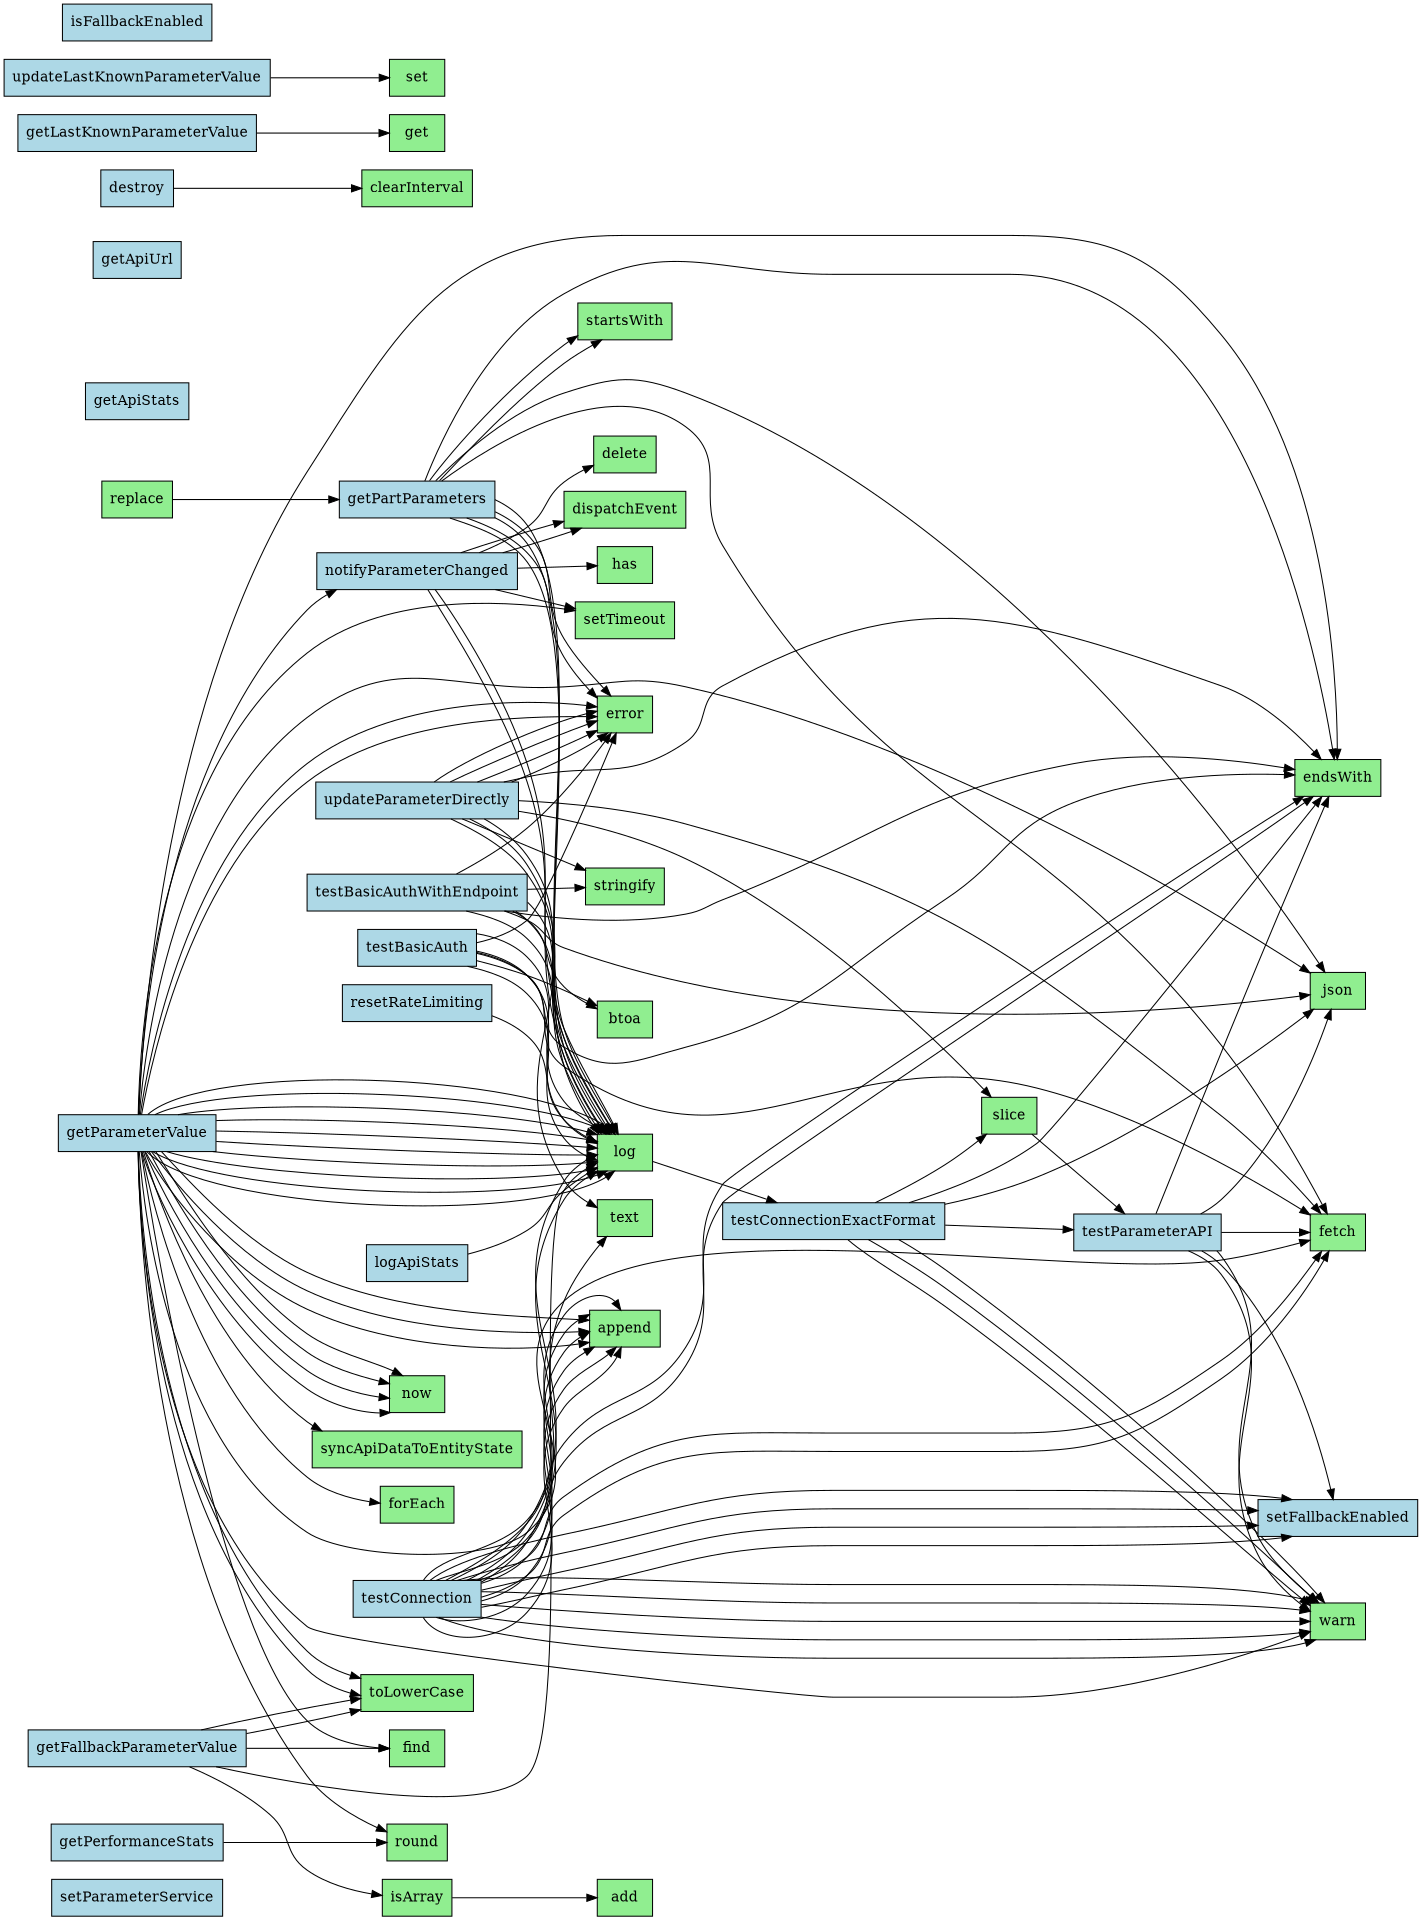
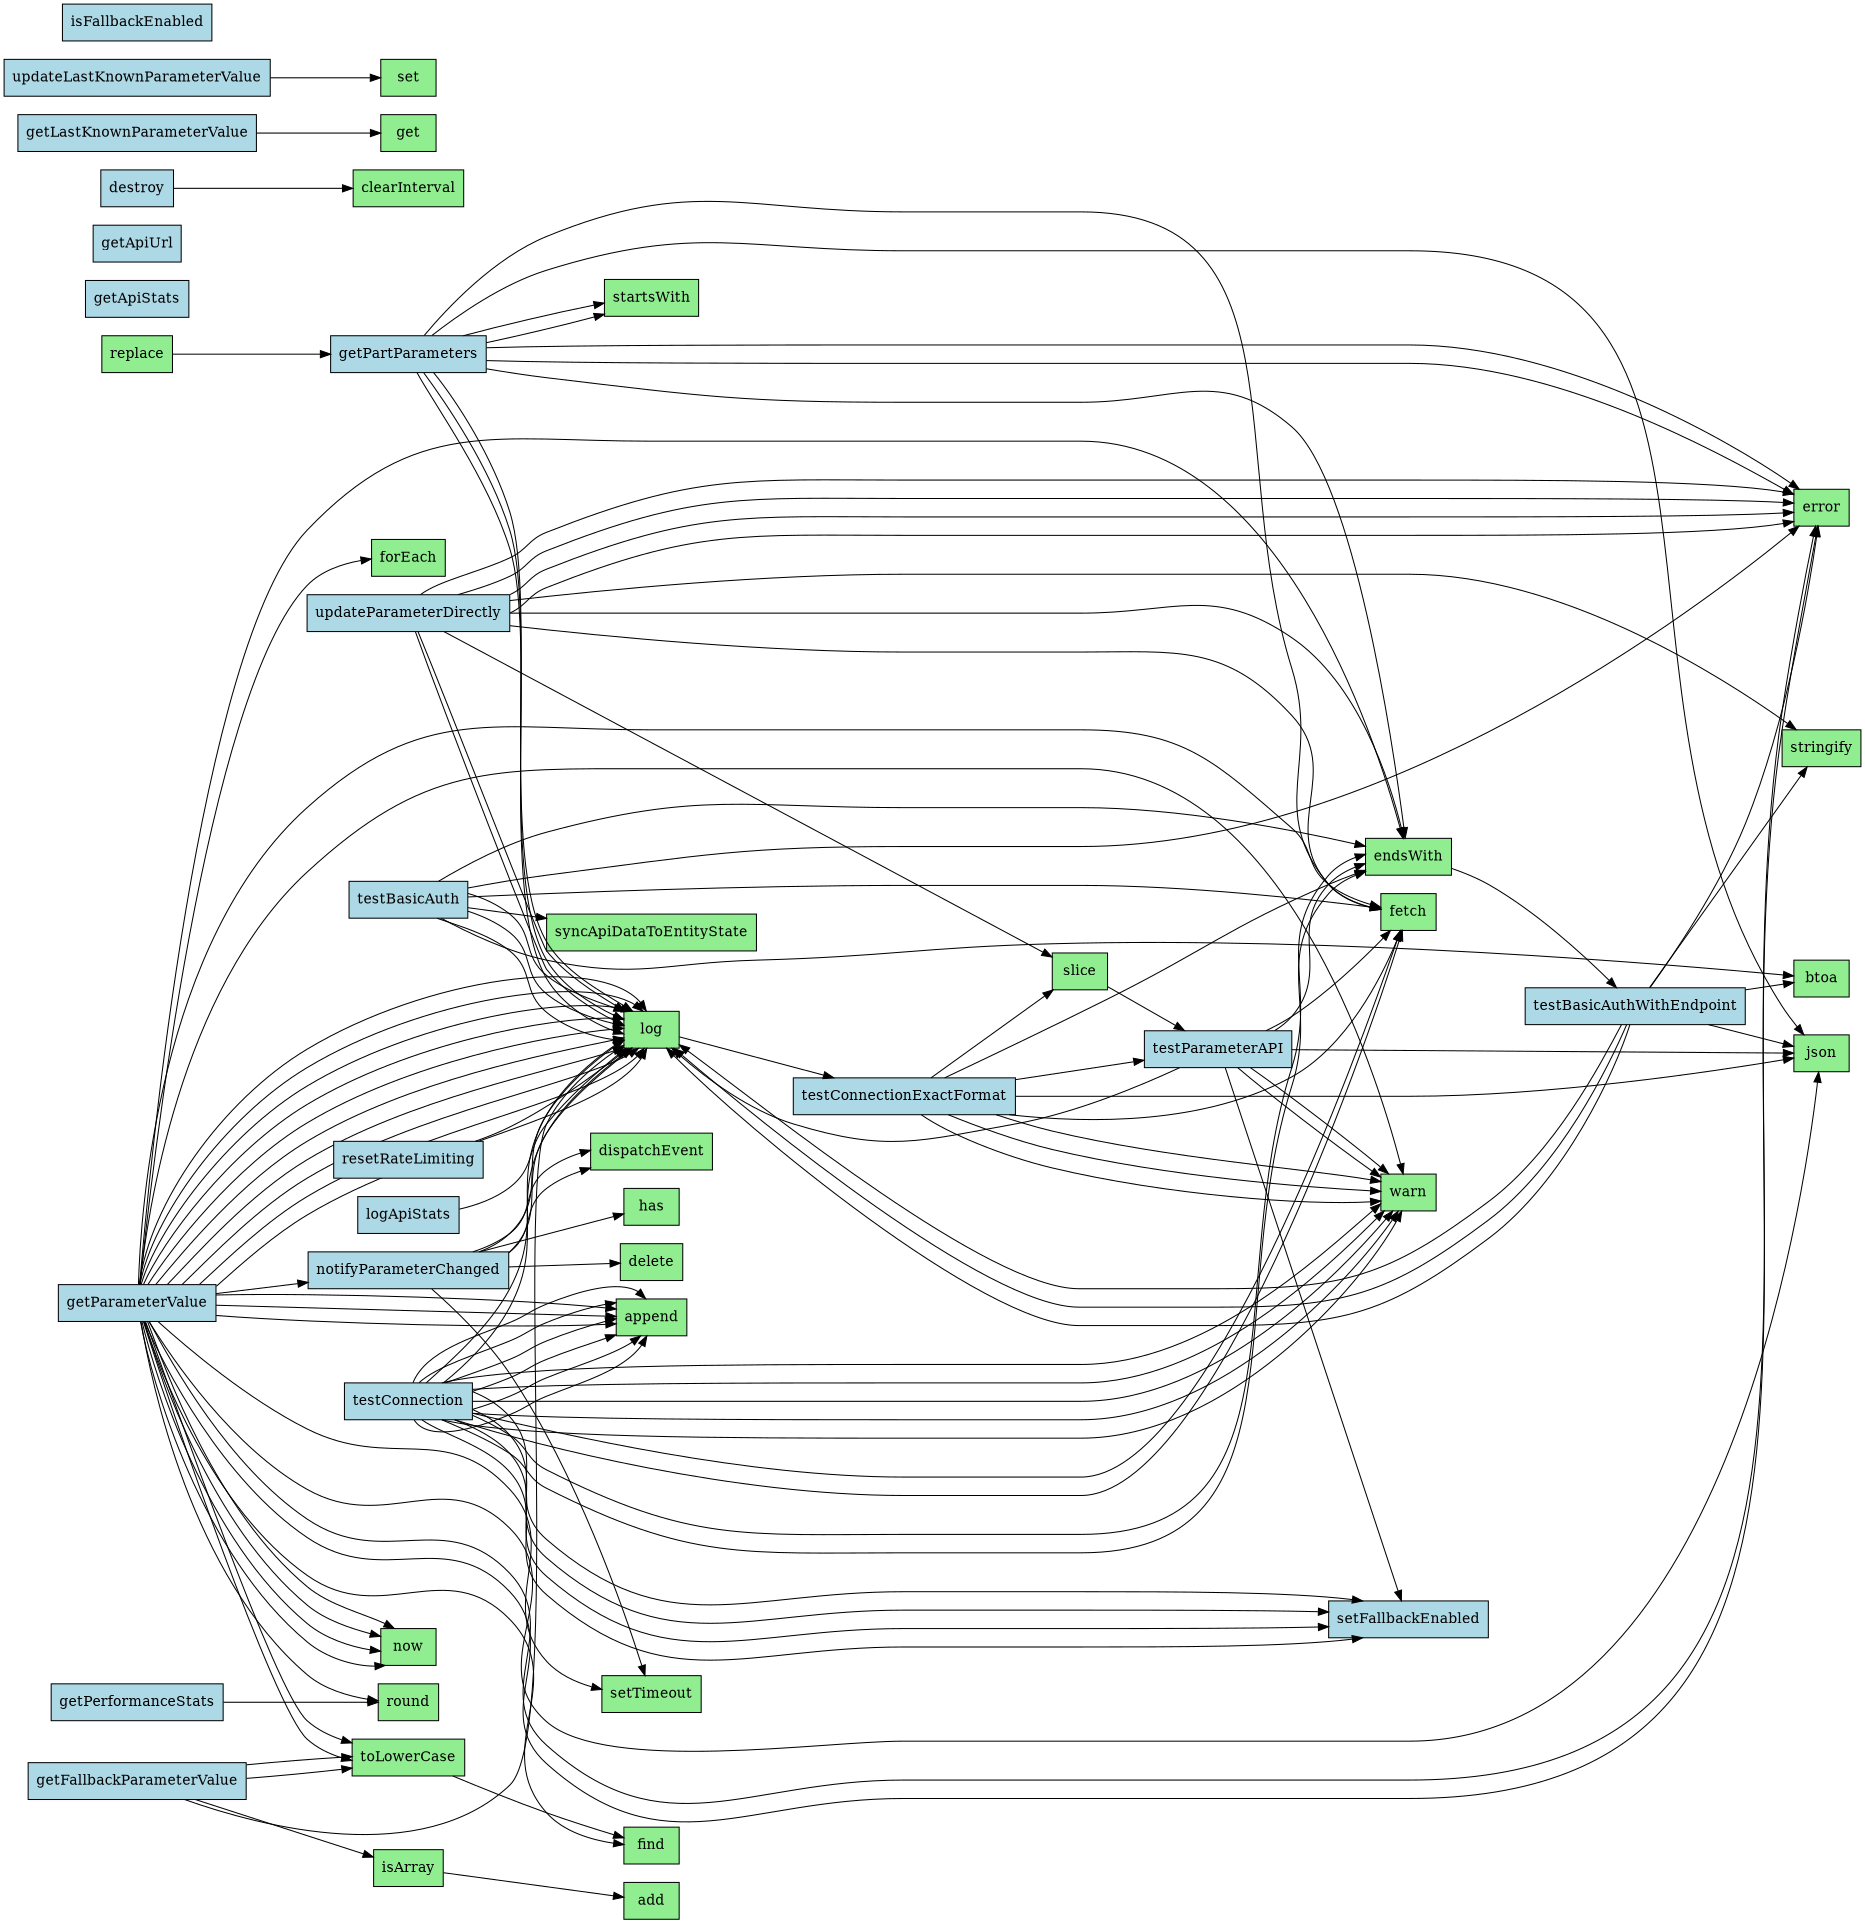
edge "testBasicAuthWithEndpoint" -> "endsWith": reversed
edge "testConnectionExactFormat" -> "fetch": added
edge "testParameterAPI" -> "log": added
node "text": removed
edge "getParameterValue" -> "syncApiDataToEntityState": now "testBasicAuth" -> "syncApiDataToEntityState"
edge "getFallbackParameterValue" -> "find": now "toLowerCase" -> "find"
node "setParameterService": removed
